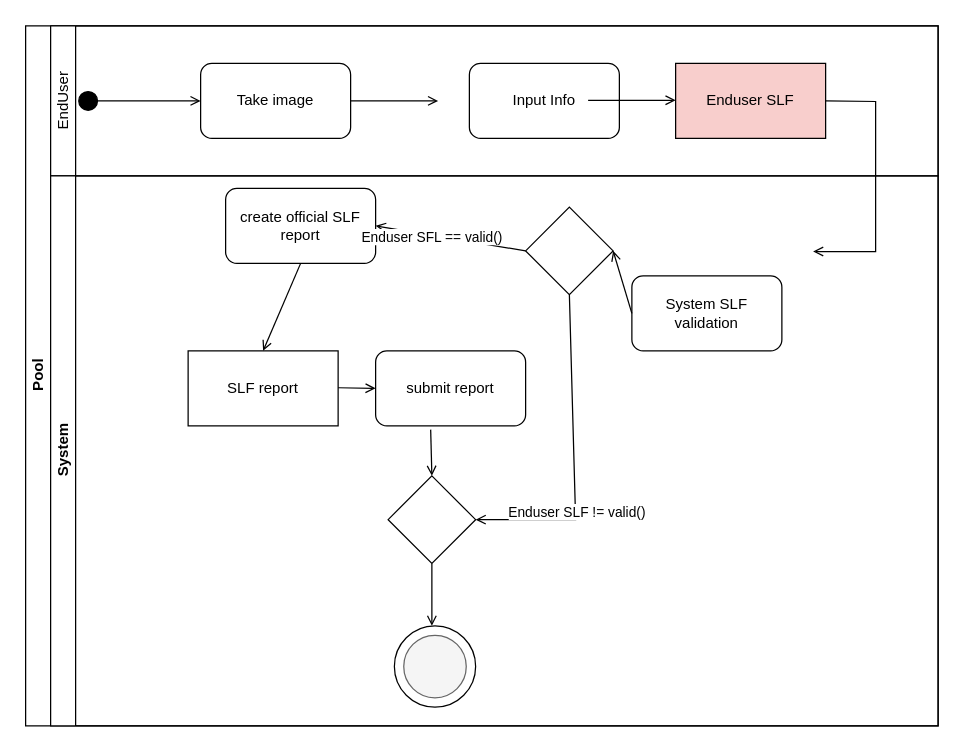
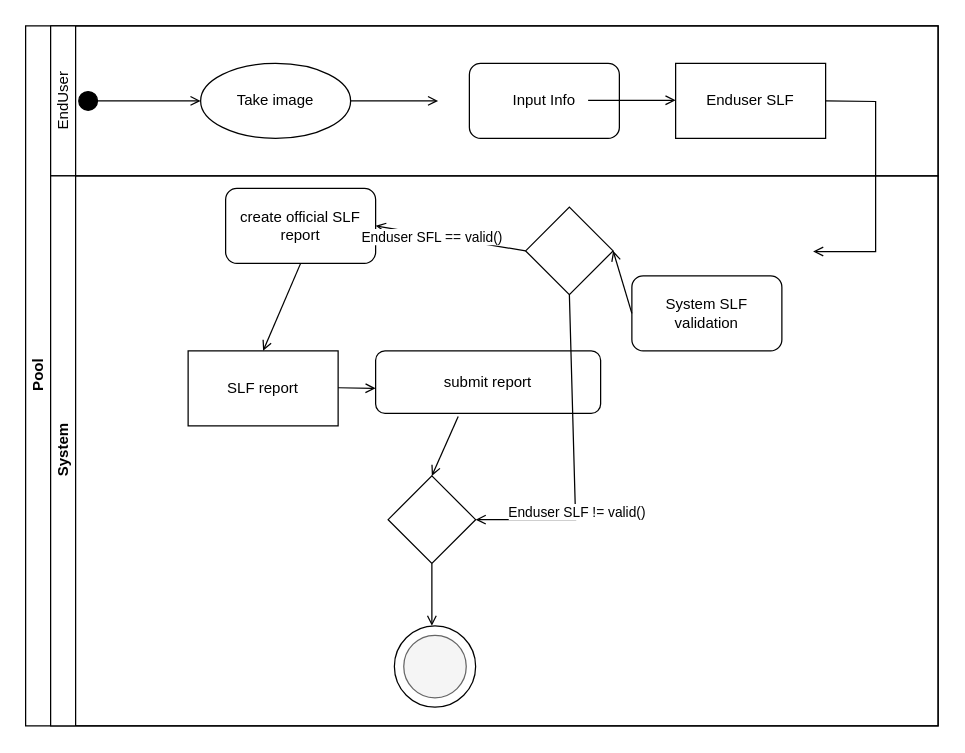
node "Take image": shape rounded rectangle -> ellipse
node "Enduser SLF": fillcolor #f8cecc -> #ffffff
node "submit report": size 150x75 -> 225x63
